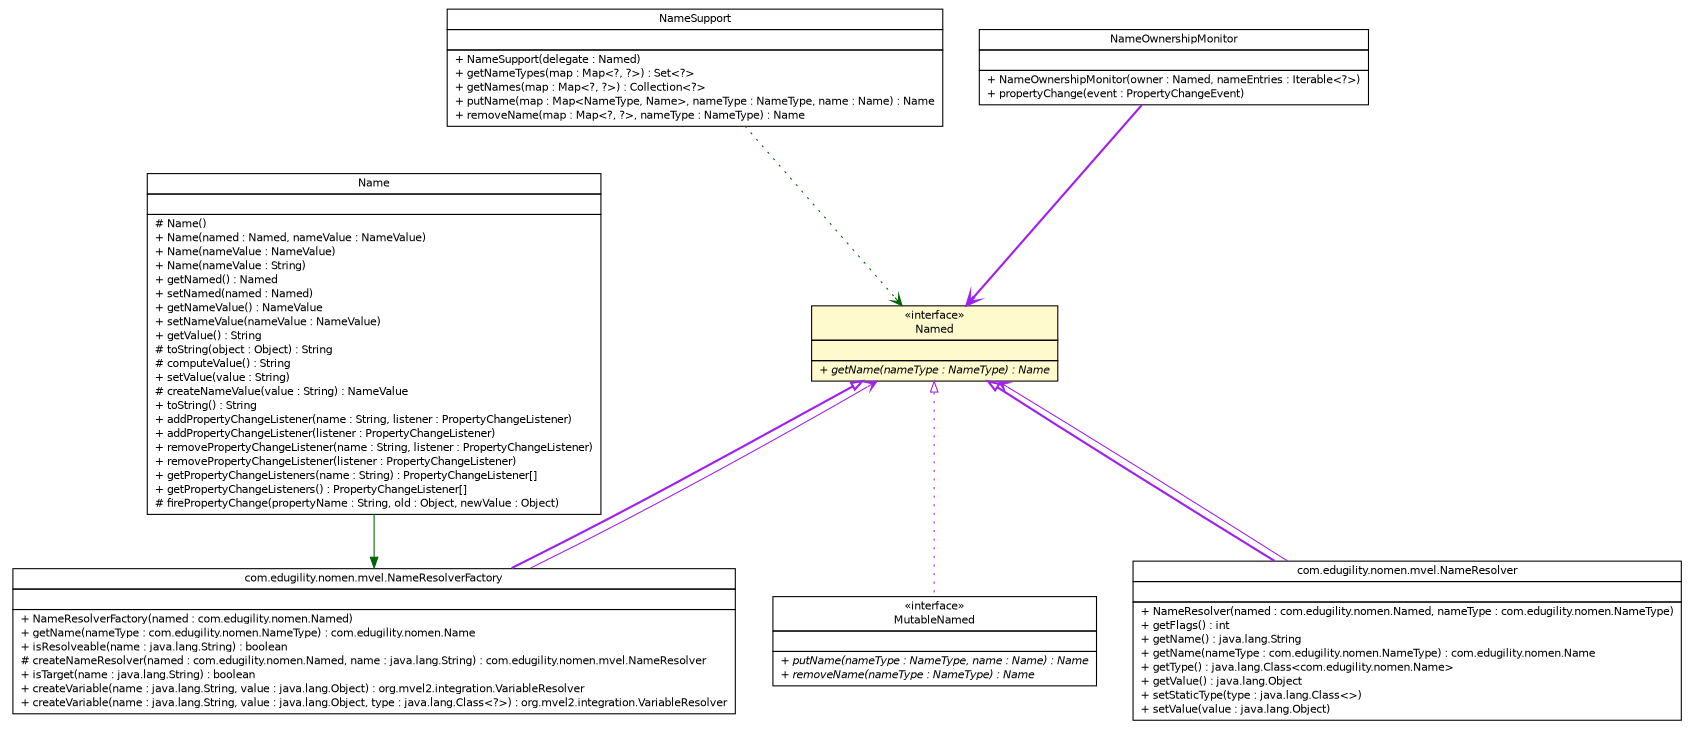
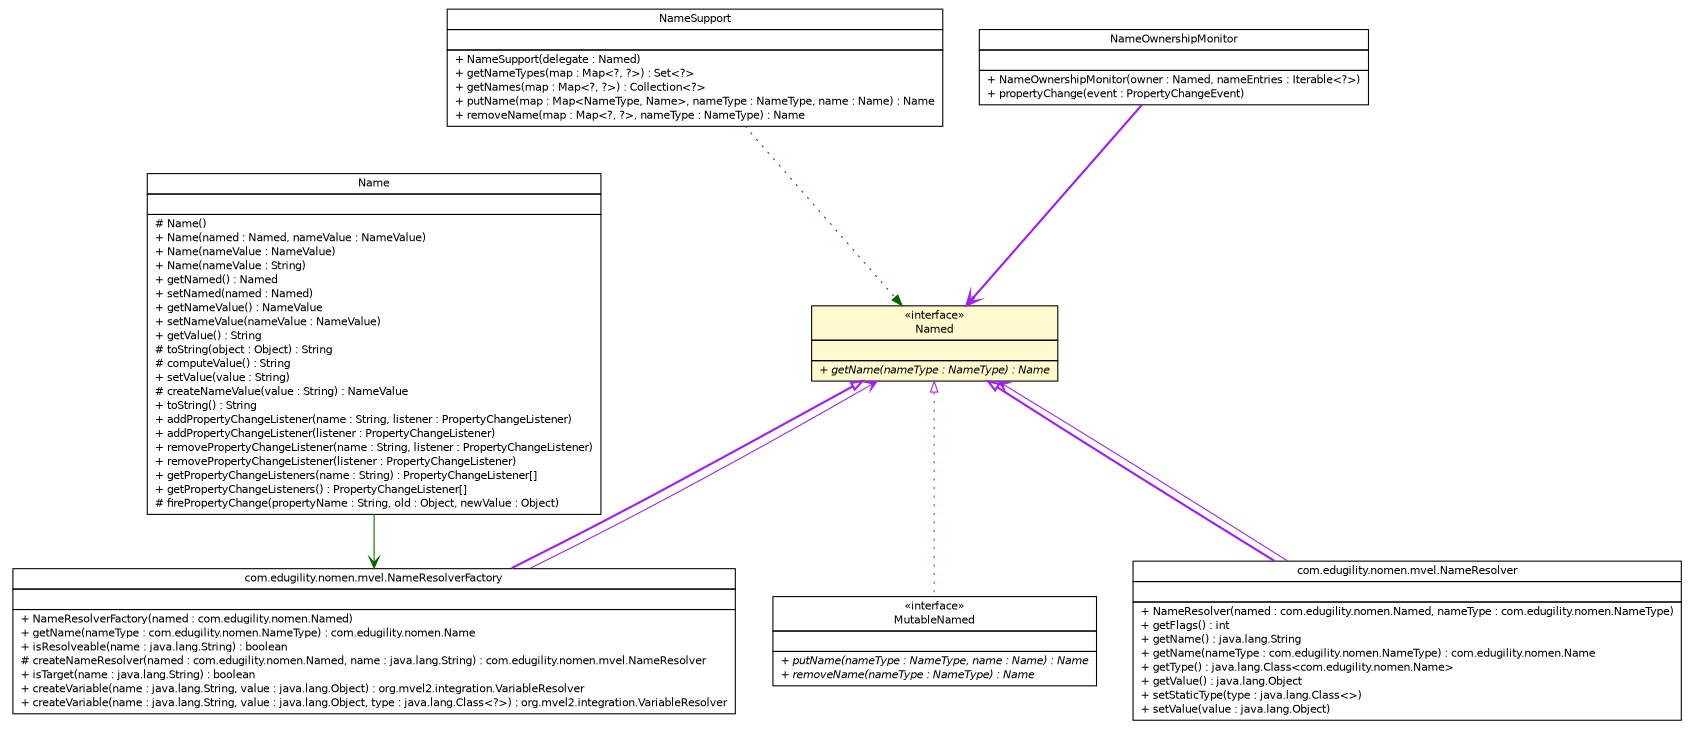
edge "NameSupport" -> "Named": arrowhead open -> normal
edge "Name" -> "com.edugility.nomen.mvel.NameResolverFactory": arrowhead normal -> open
